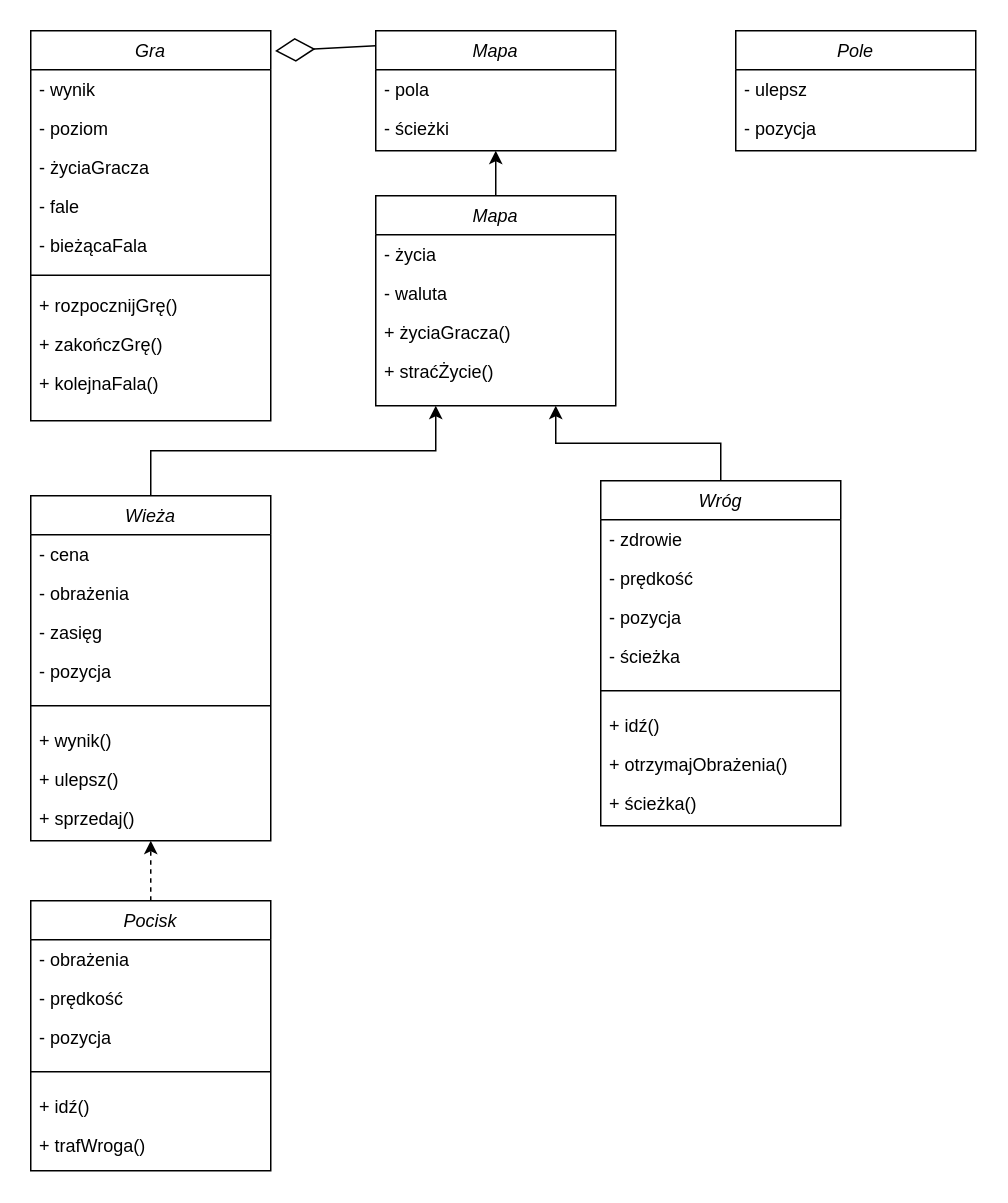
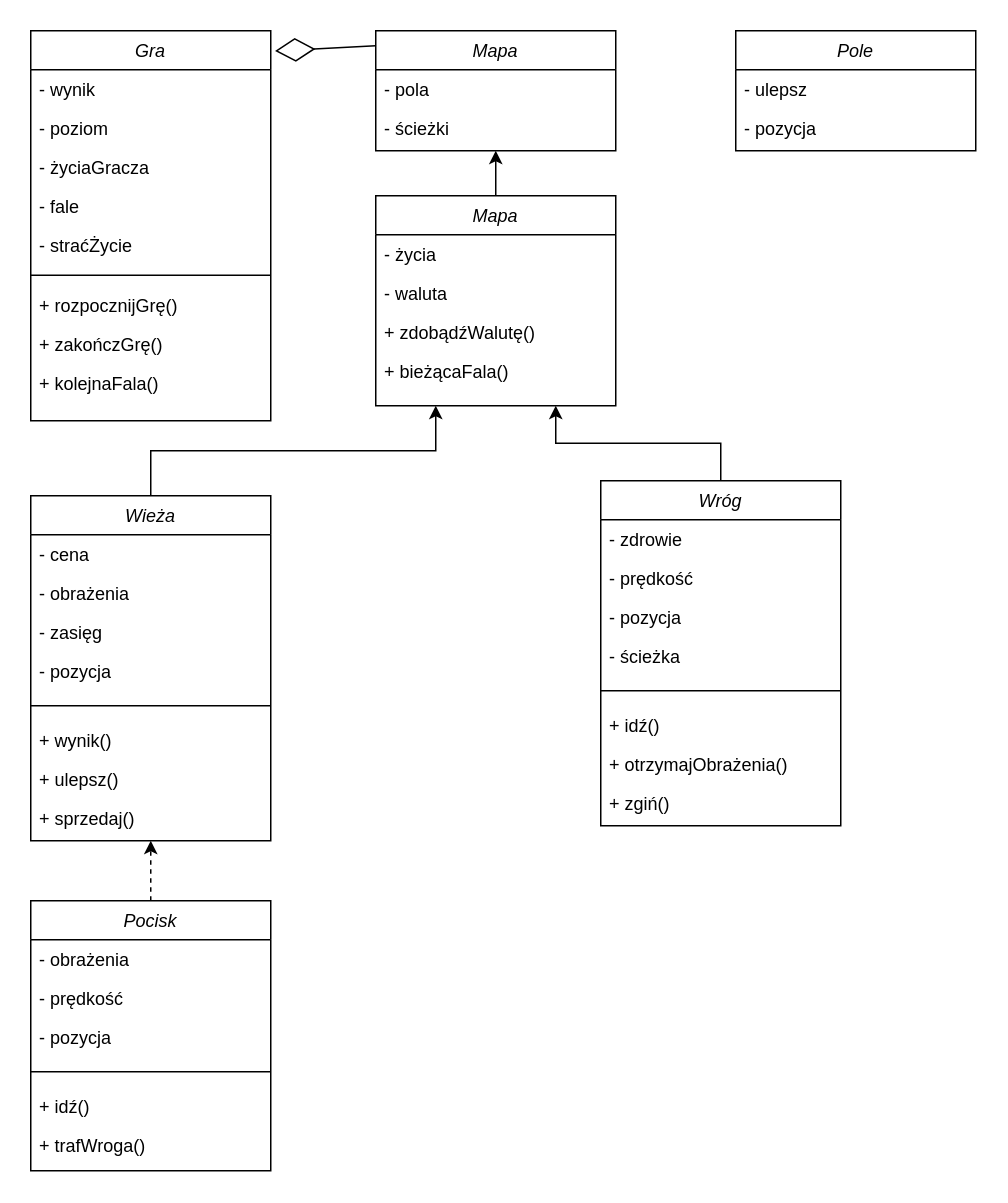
node "- bieżącaFala": label "- bieżącaFala" -> "- straćŻycie"
node "+ życiaGracza()": label "+ życiaGracza()" -> "+ zdobądźWalutę()"
node "+ straćŻycie()": label "+ straćŻycie()" -> "+ bieżącaFala()"
node "+ ścieżka()": label "+ ścieżka()" -> "+ zgiń()"
